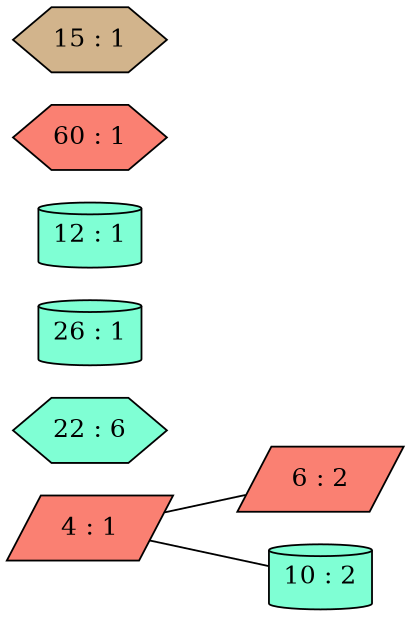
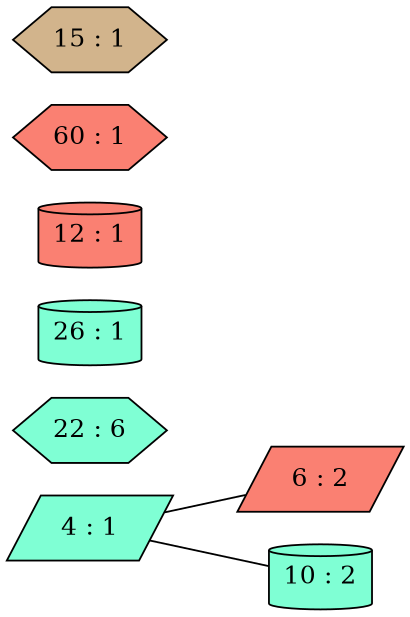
node "12 : 1": fillcolor aquamarine -> salmon
node "4 : 1": fillcolor salmon -> aquamarine
